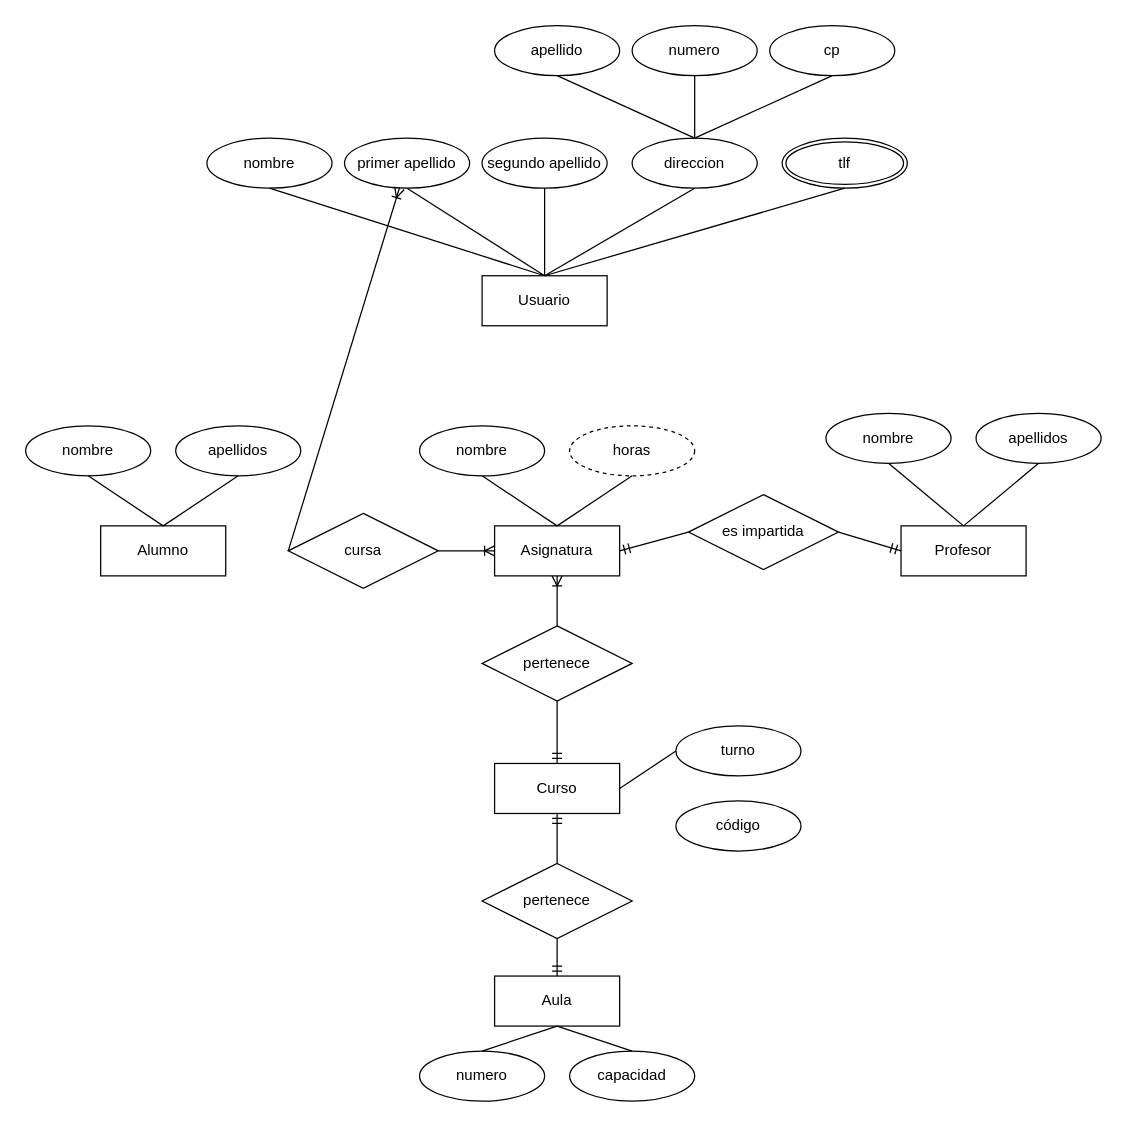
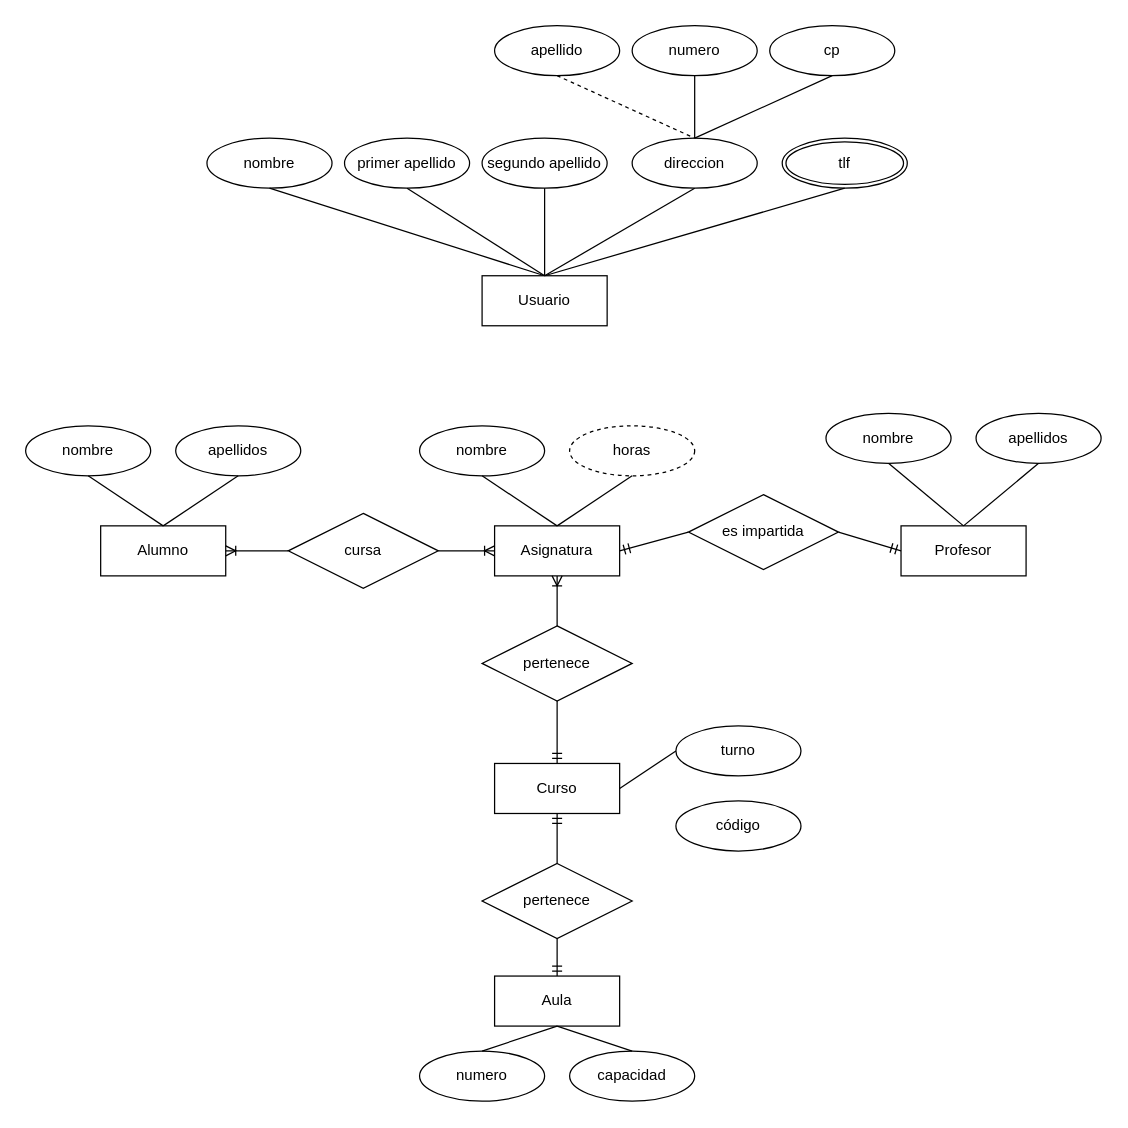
edge "apellido" -- "direccion": style solid -> dashed
edge "cursa" -> "primer apellido": now "cursa" -> "Alumno"
